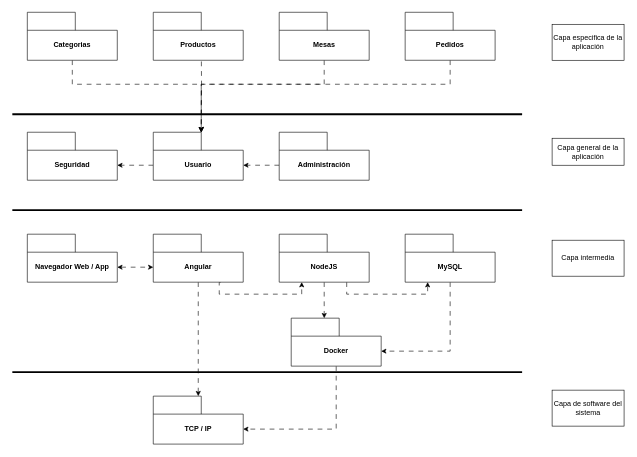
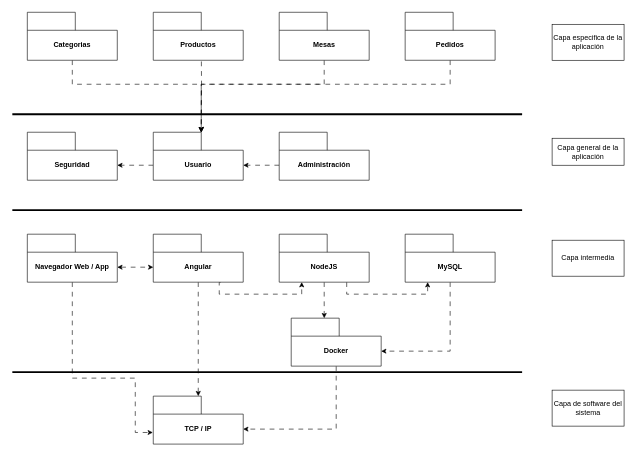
edge "Navegador Web / App" -> "TCP / IP": added
